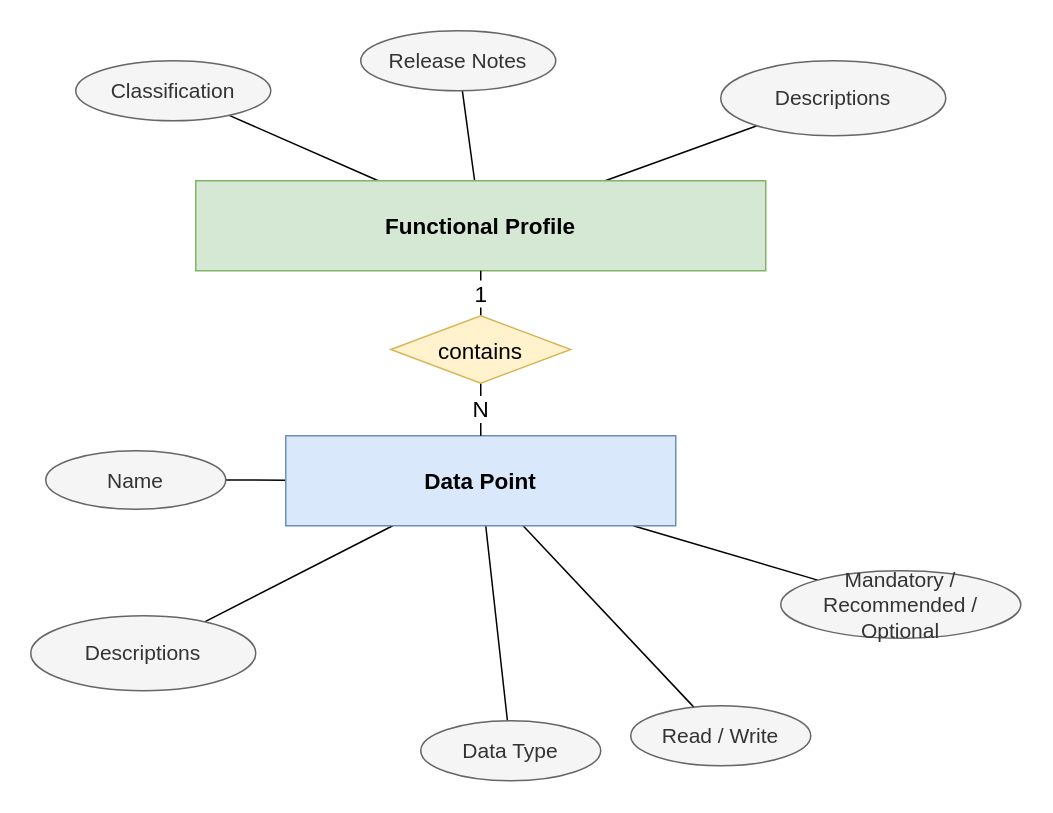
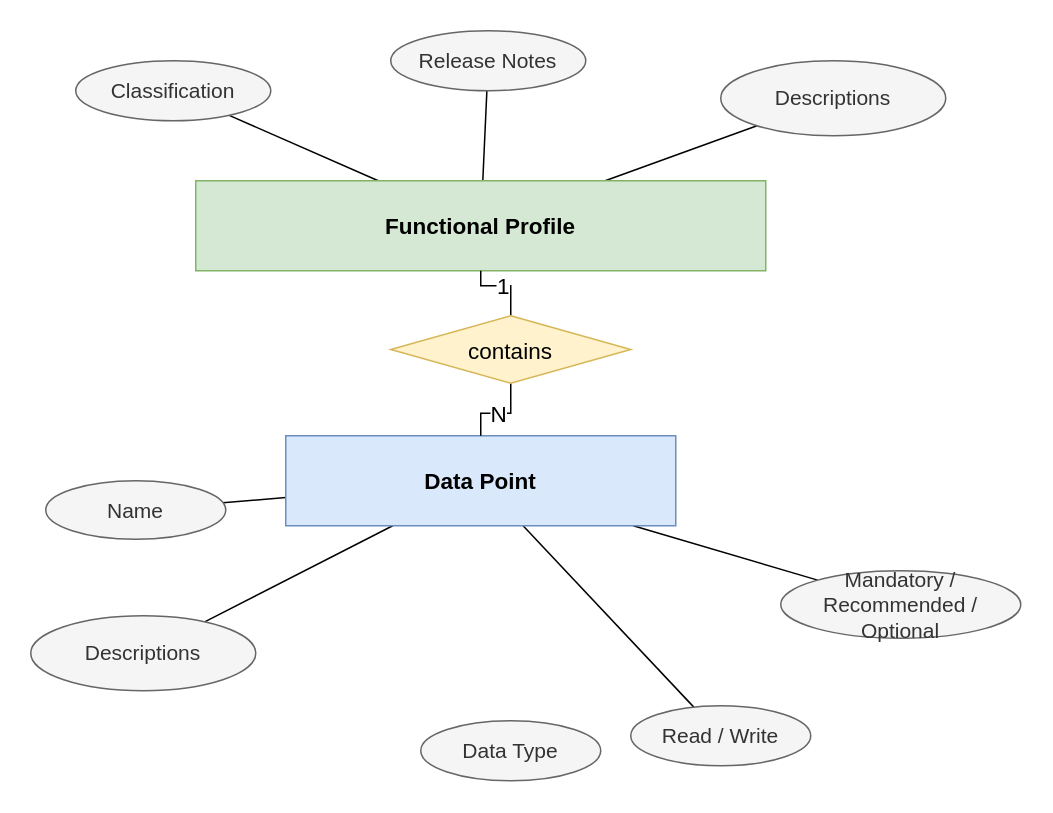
node "Release Notes": moved (458, 61) -> (488, 61)
node "contains": size 180x68 -> 240x68
node "Name": moved (136, 480) -> (136, 510)
edge "Data Point" -- "Data Type": removed
